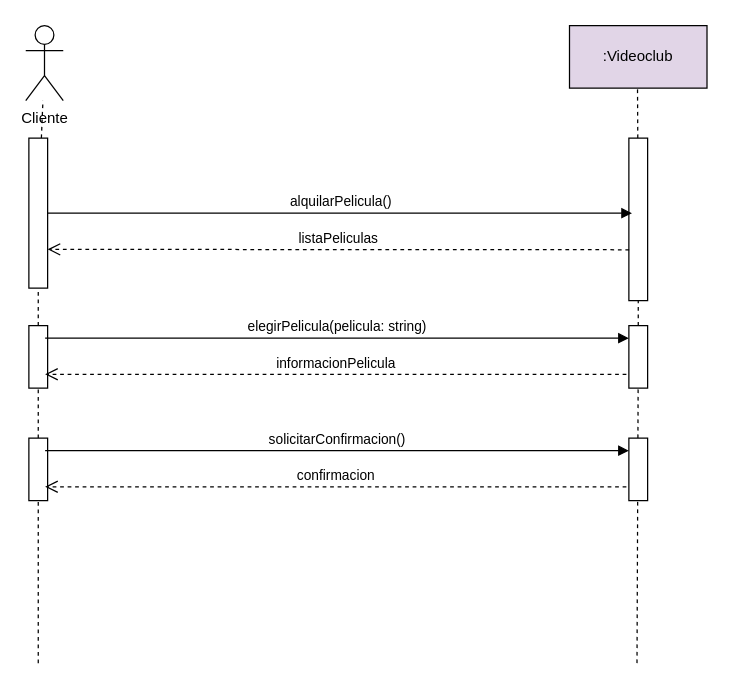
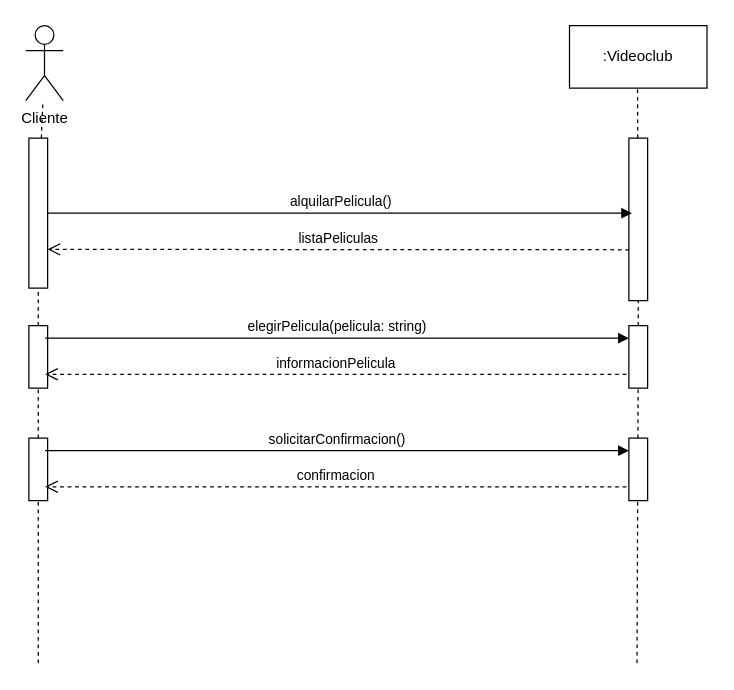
node ":Videoclub": fillcolor #e1d5e7 -> #ffffff
